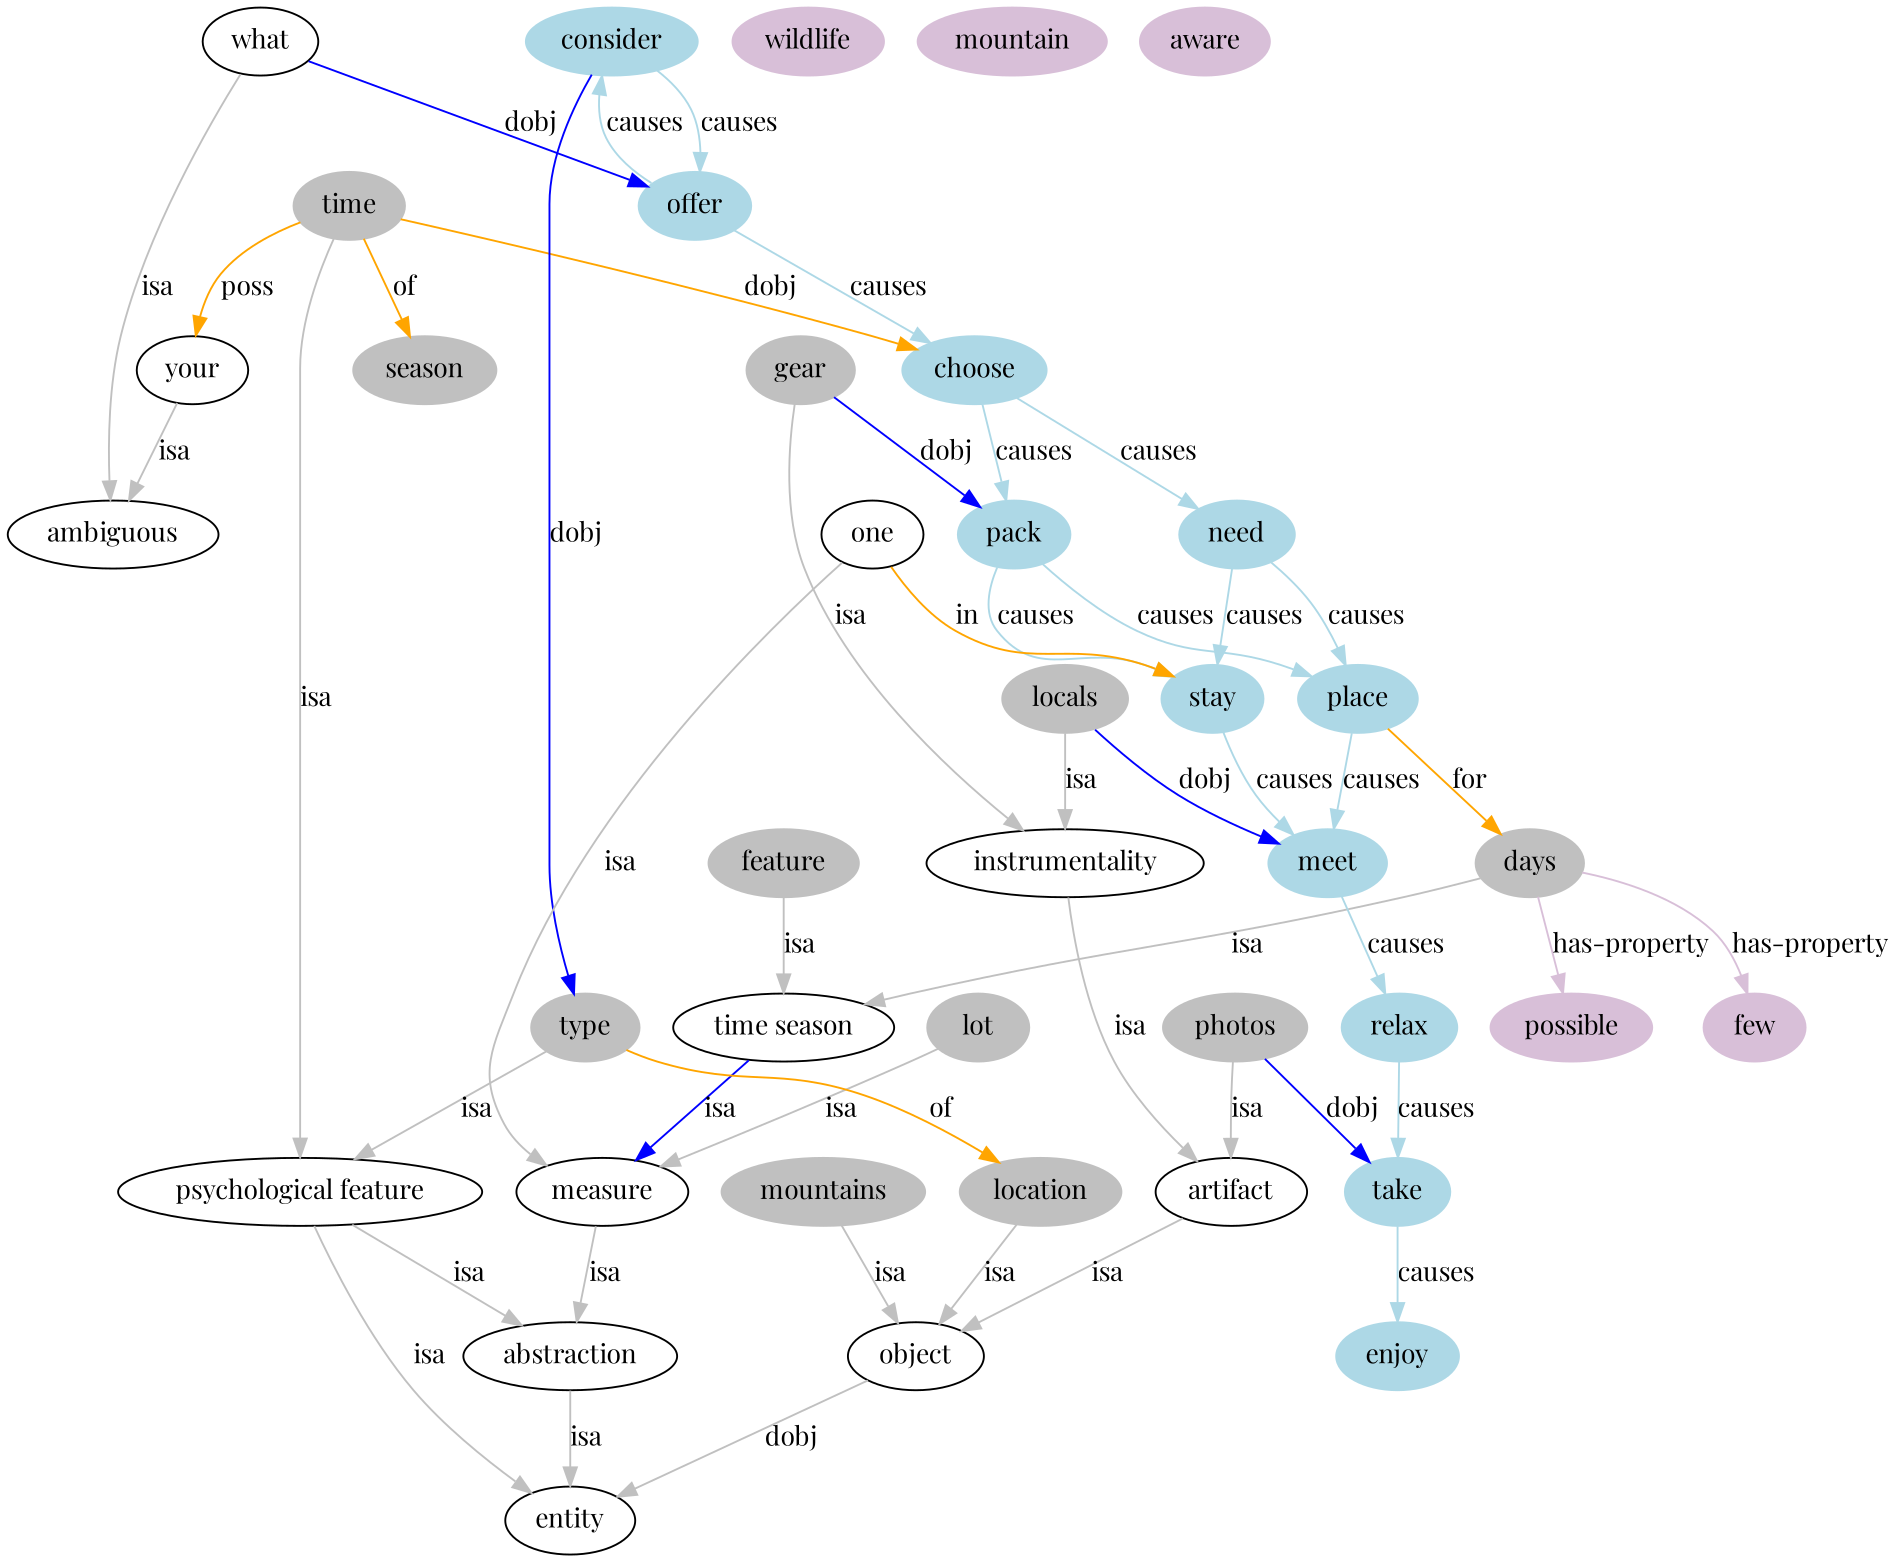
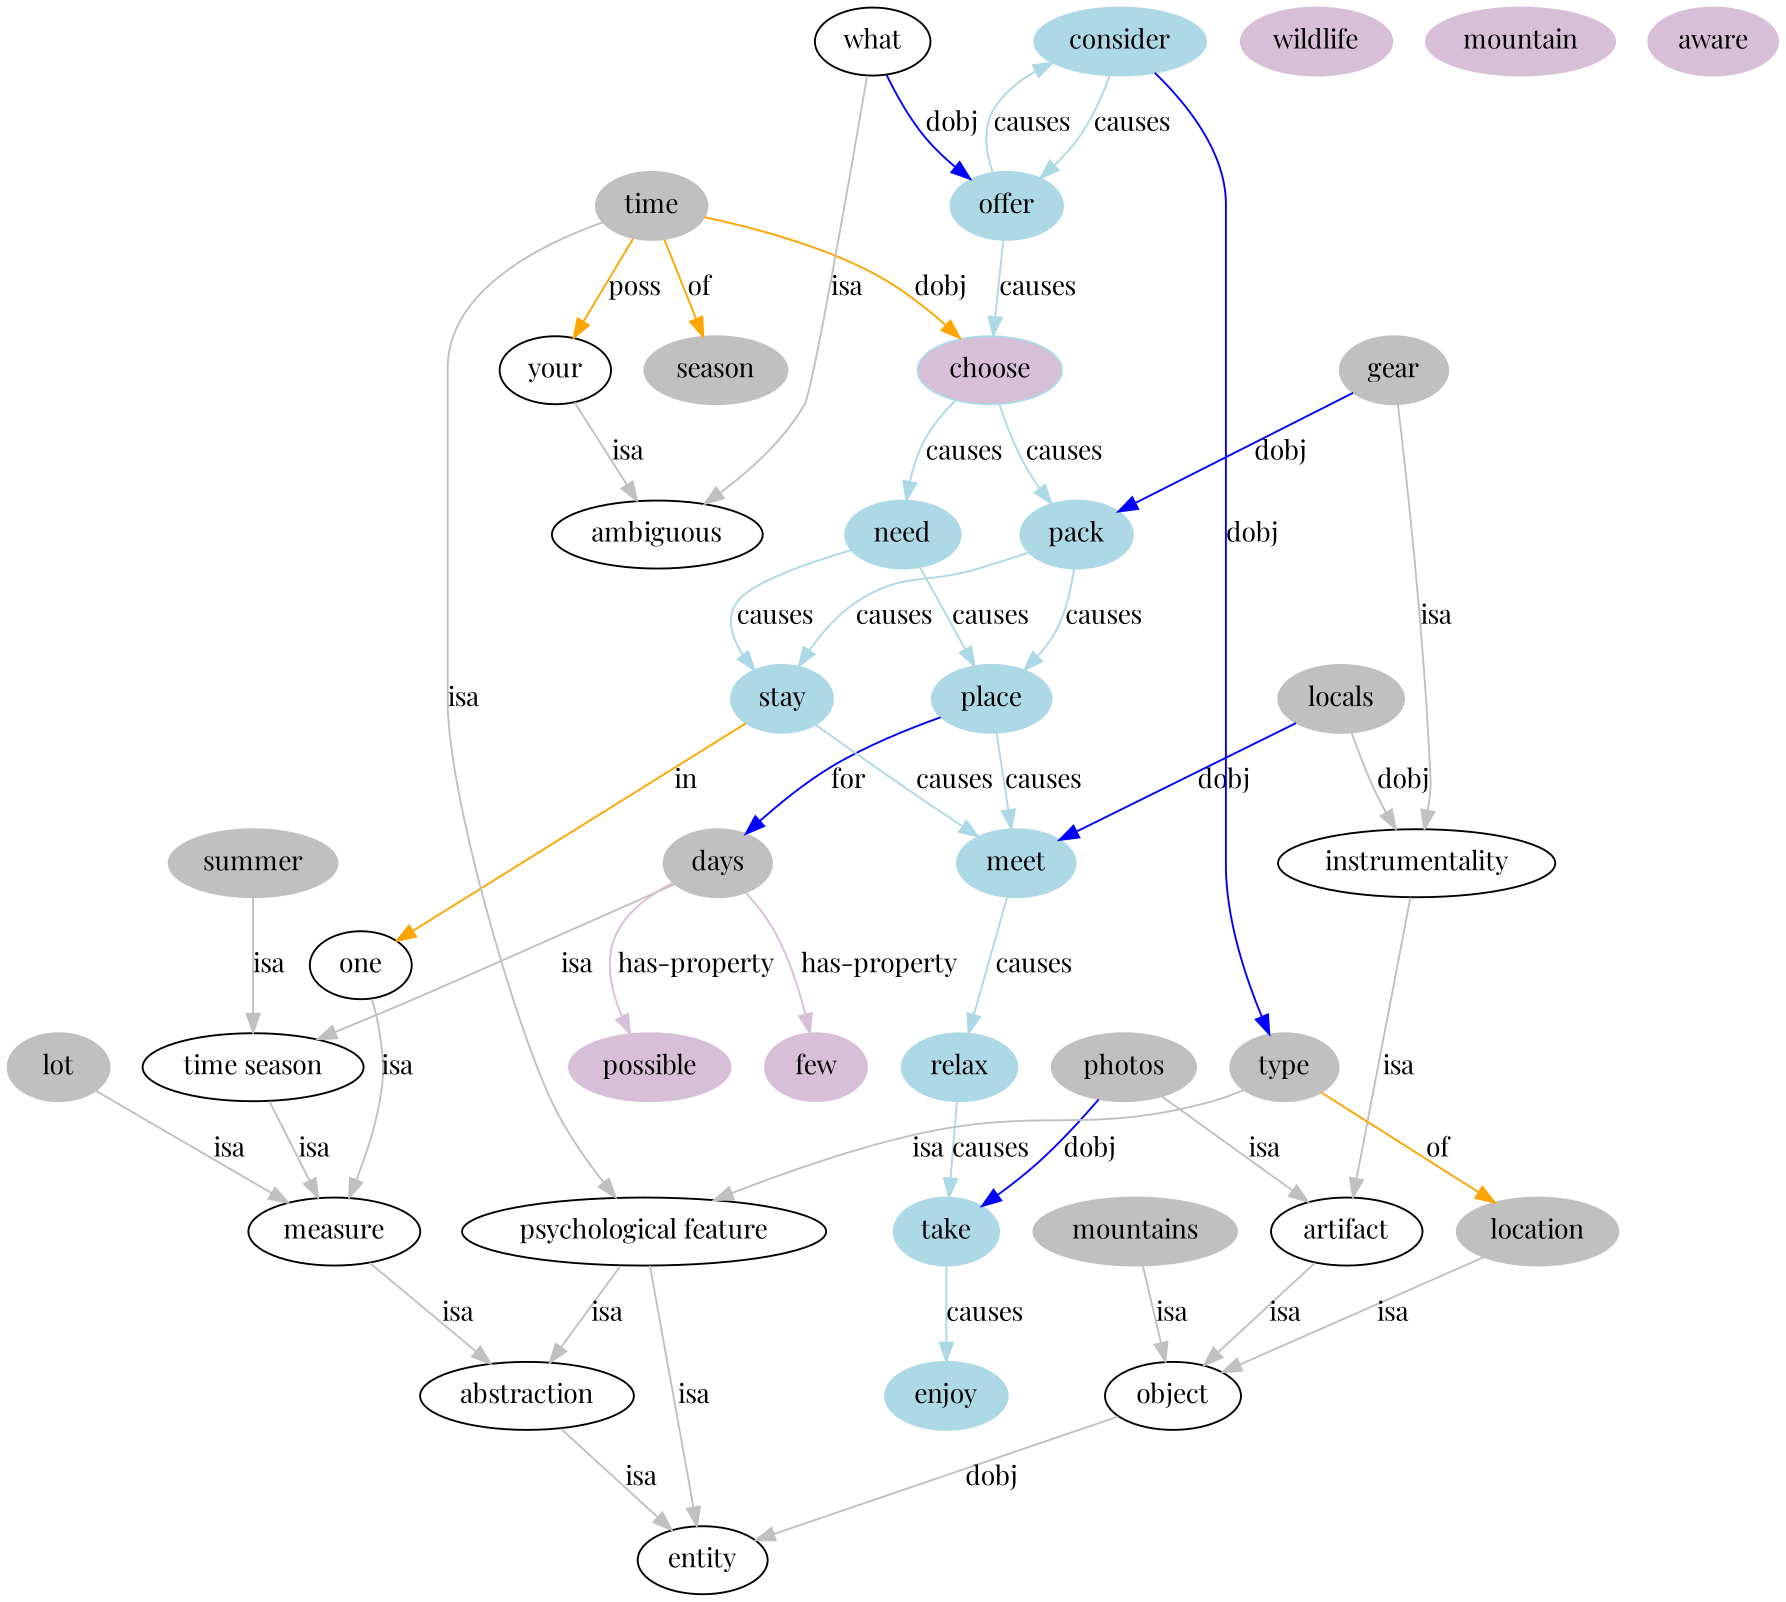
node "choose": fillcolor lightblue -> thistle
edge "one" -> "stay": reversed
edge "place" -> "days": color orange -> blue
edge "locals" -> "instrumentality": label "isa" -> "dobj"
node "feature": label "feature" -> "summer"
edge "time season" -> "measure": color blue -> grey
